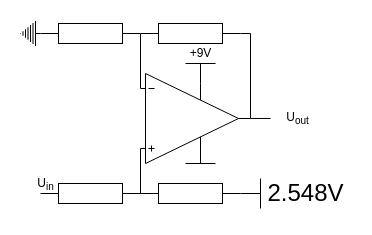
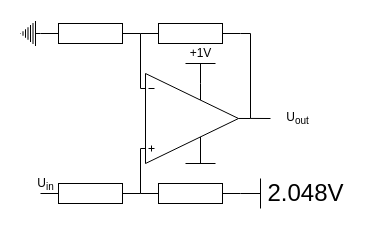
node "+9V": label "+9V" -> "+1V"
node "2.548V": label "2.548V" -> "2.048V"
